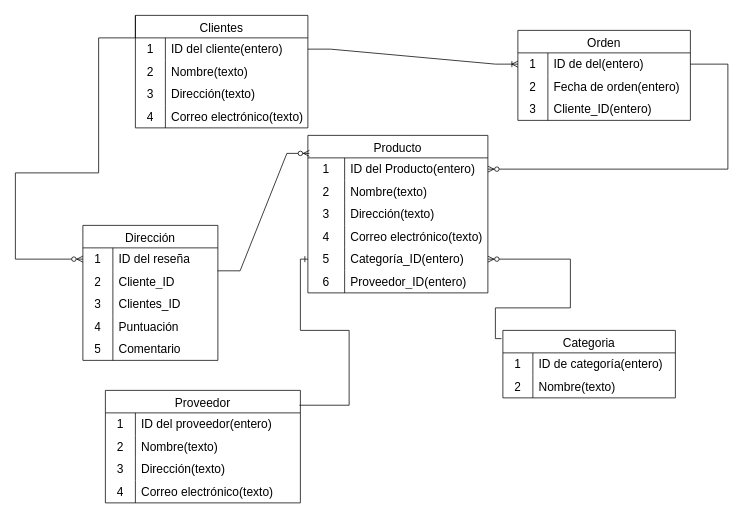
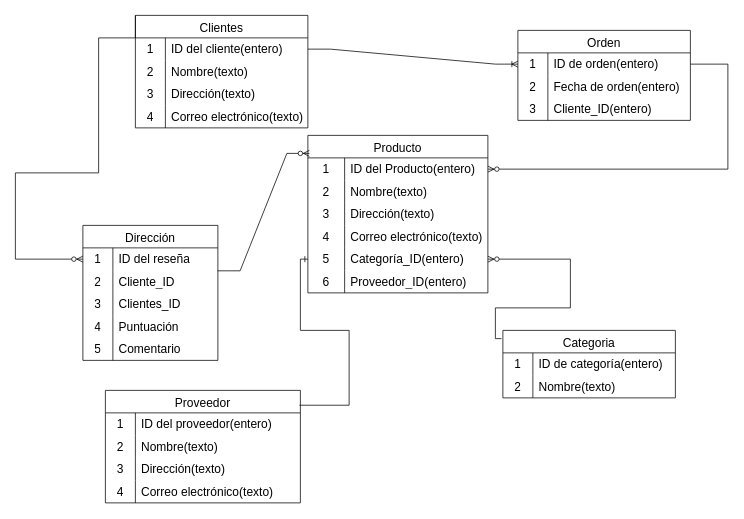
node "ID de del(entero)": label "ID de del(entero)" -> "ID de orden(entero)"
